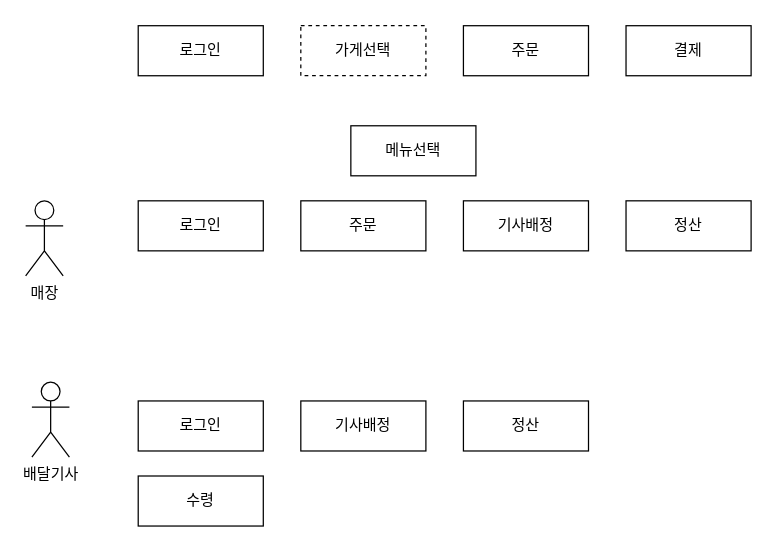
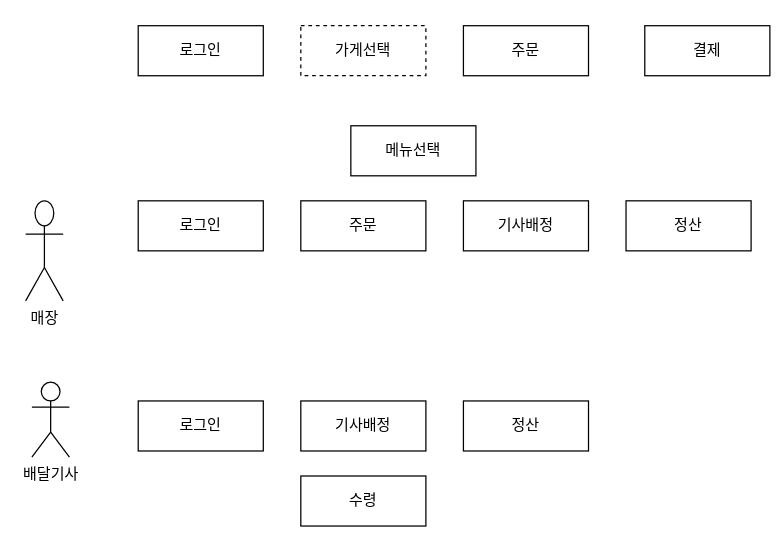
node "결제": moved (688, 51) -> (707, 51)
node "매장": size 38x75 -> 38x100
node "수령": moved (201, 501) -> (363, 501)
